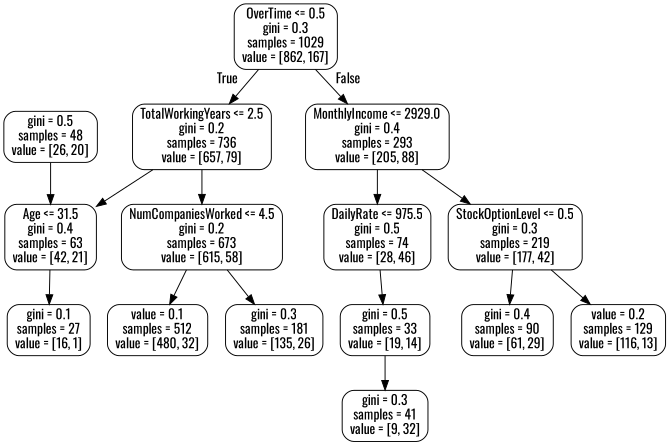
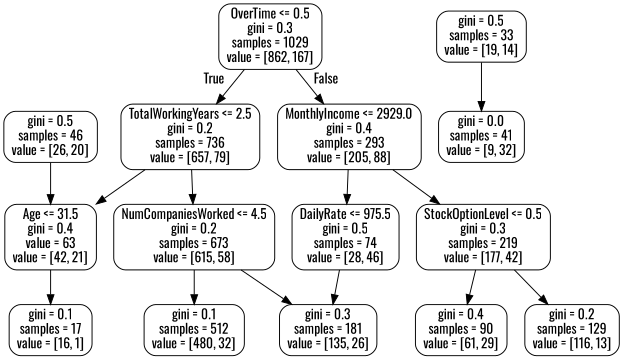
node "gini = 0.5 samples = 48 value = [26, 20]": label "gini = 0.5 samples = 48 value = [26, 20]" -> "gini = 0.5 samples = 46 value = [26, 20]"
node "Age <= 31.5 gini = 0.4 samples = 63 value = [42, 21]": label "Age <= 31.5 gini = 0.4 samples = 63 value = [42, 21]" -> "Age <= 31.5 gini = 0.4 value = 63 value = [42, 21]"
edge "DailyRate <= 975.5 gini = 0.5 samples = 74 value = [28, 46]" -> "gini = 0.5 samples = 33 value = [19, 14]": now "DailyRate <= 975.5 gini = 0.5 samples = 74 value = [28, 46]" -> "gini = 0.3 samples = 181 value = [135, 26]"
node "gini = 0.1 samples = 27 value = [16, 1]": label "gini = 0.1 samples = 27 value = [16, 1]" -> "gini = 0.1 samples = 17 value = [16, 1]"
node "value = 0.1 samples = 512 value = [480, 32]": label "value = 0.1 samples = 512 value = [480, 32]" -> "gini = 0.1 samples = 512 value = [480, 32]"
node "value = 0.2 samples = 129 value = [116, 13]": label "value = 0.2 samples = 129 value = [116, 13]" -> "gini = 0.2 samples = 129 value = [116, 13]"
node "gini = 0.3 samples = 41 value = [9, 32]": label "gini = 0.3 samples = 41 value = [9, 32]" -> "gini = 0.0 samples = 41 value = [9, 32]"
